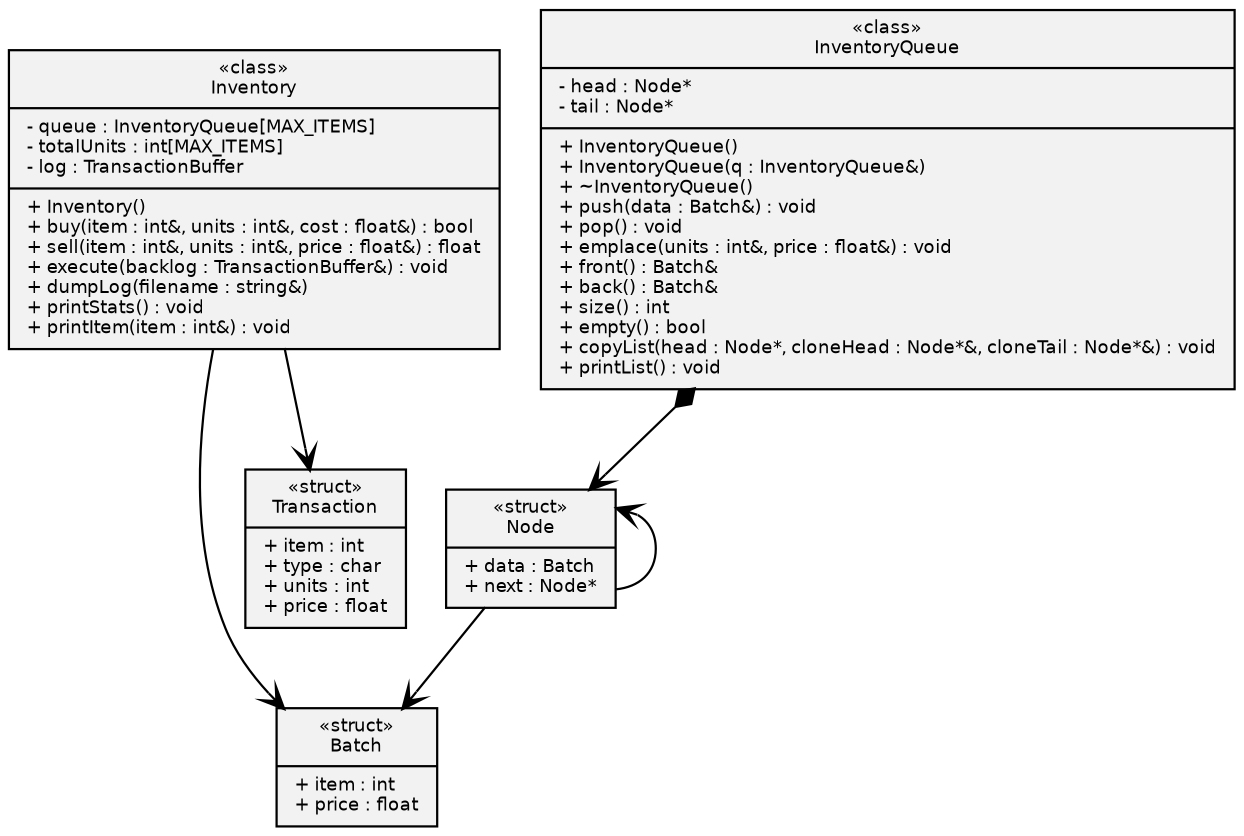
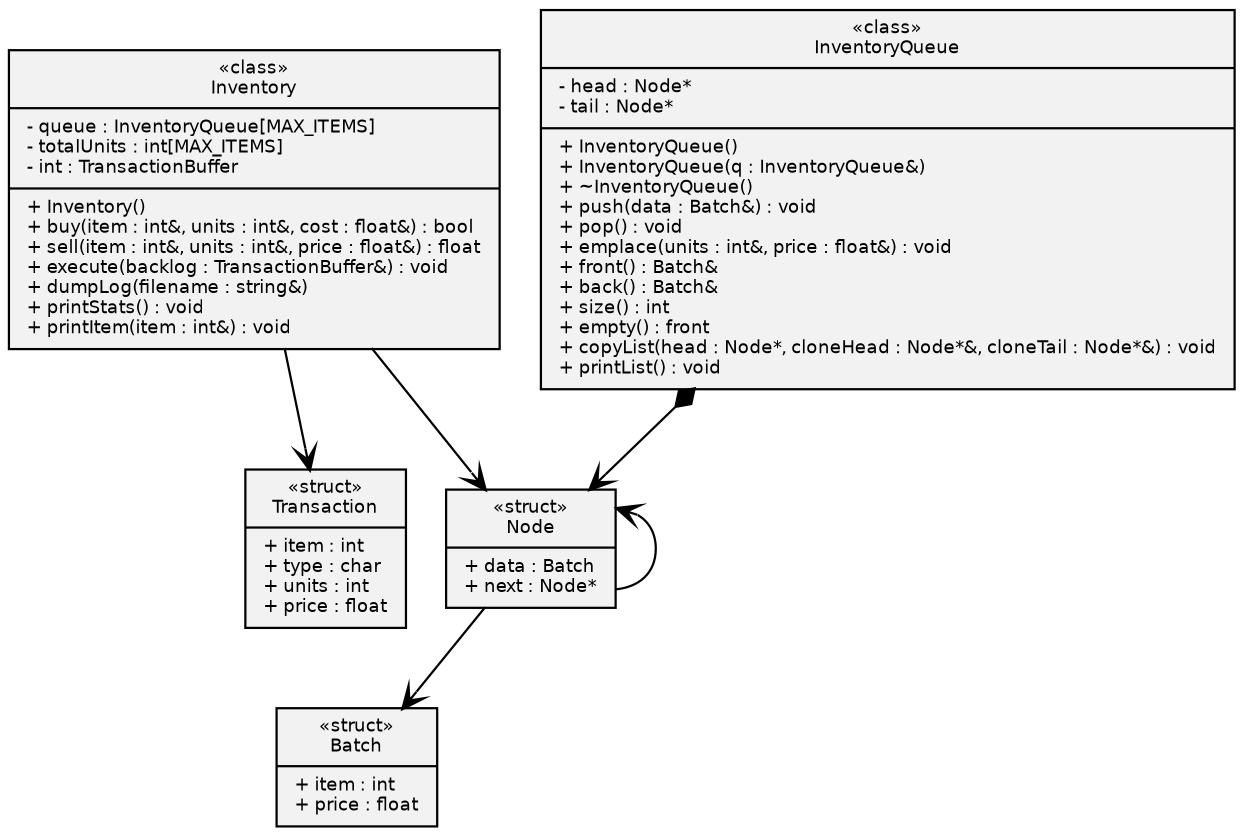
node "Inventory": text "- log : TransactionBuffer" -> "- int : TransactionBuffer"
node "InventoryQueue": text "+ empty() : bool" -> "+ empty() : front"
edge "Inventory" -- "Batch": now "Inventory" -- "Node"
